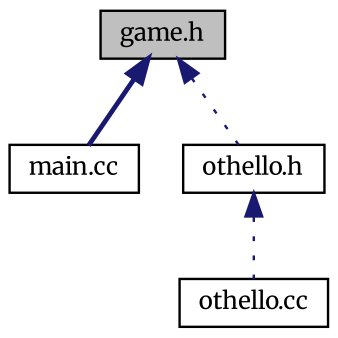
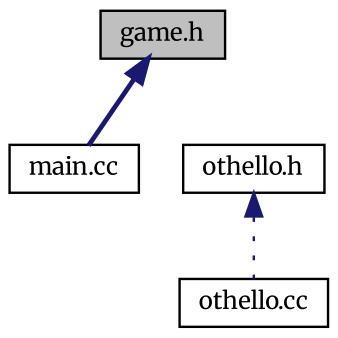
edge "othello.h" -> "game.h": removed
